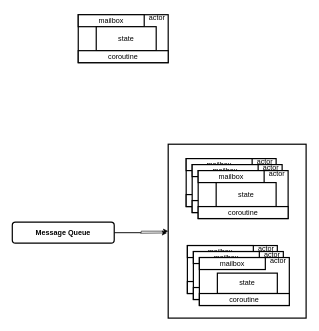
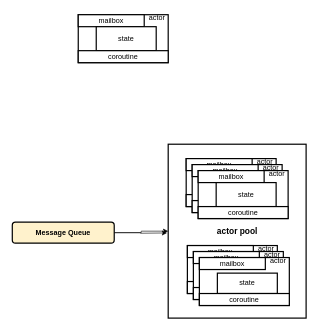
node "actor pool": added
node "Message Queue": fillcolor #ffffff -> #fff2cc
